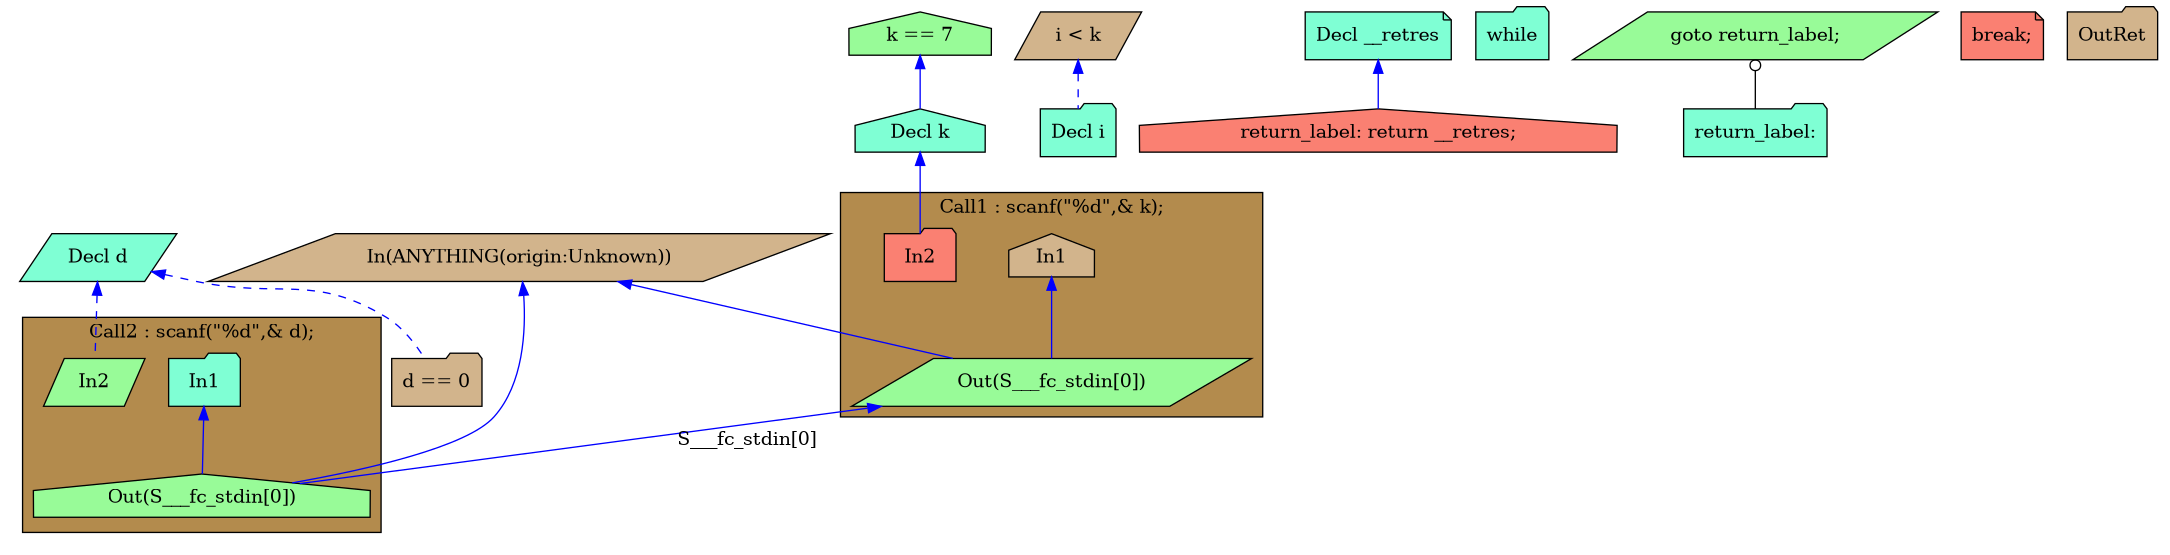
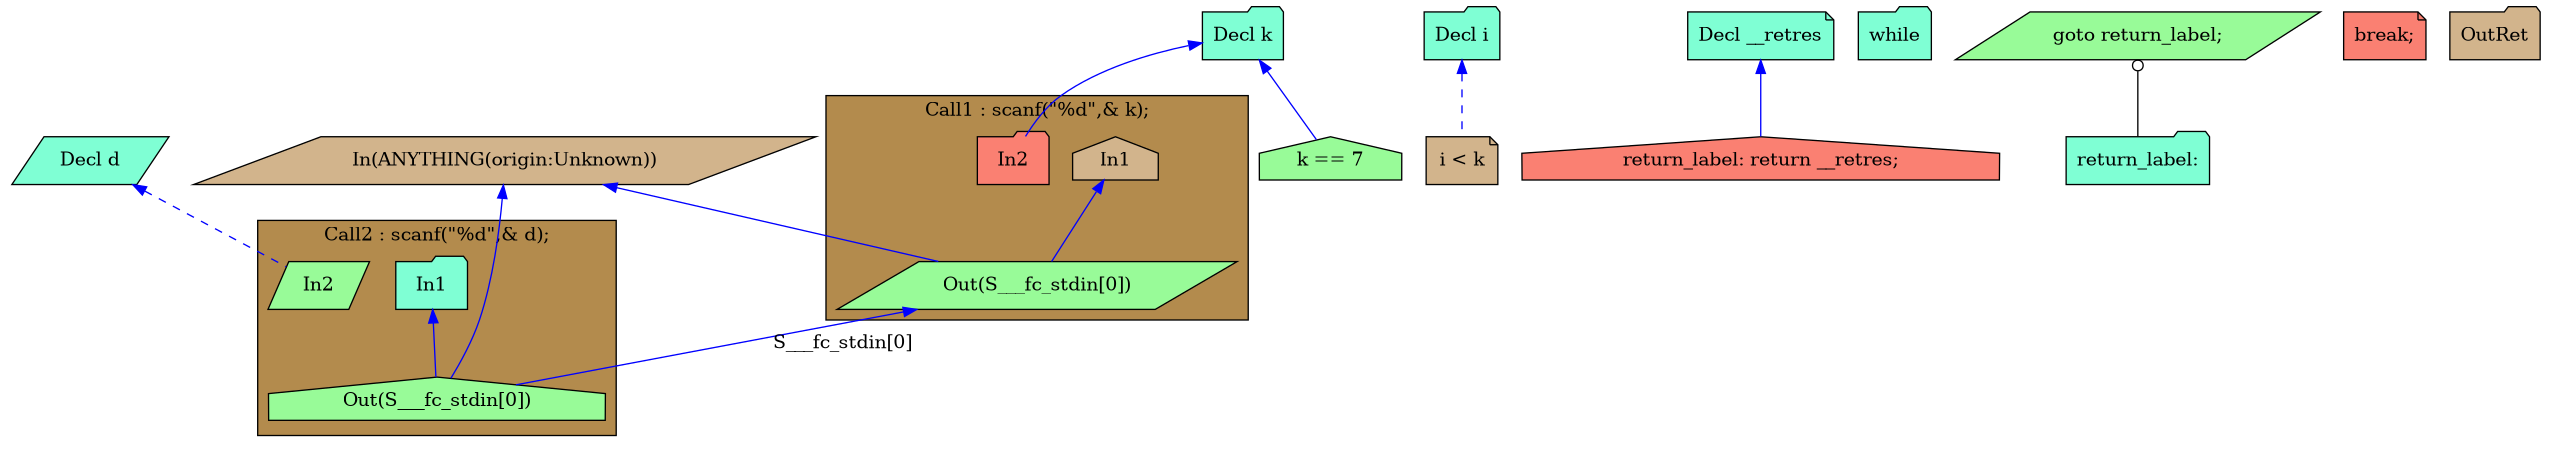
node "i < k": shape parallelogram -> note
edge "Decl k" -> "k == 7": reversed
edge "Decl i" -> "i < k": reversed
node "Decl k": shape house -> folder
node "d == 0": removed
